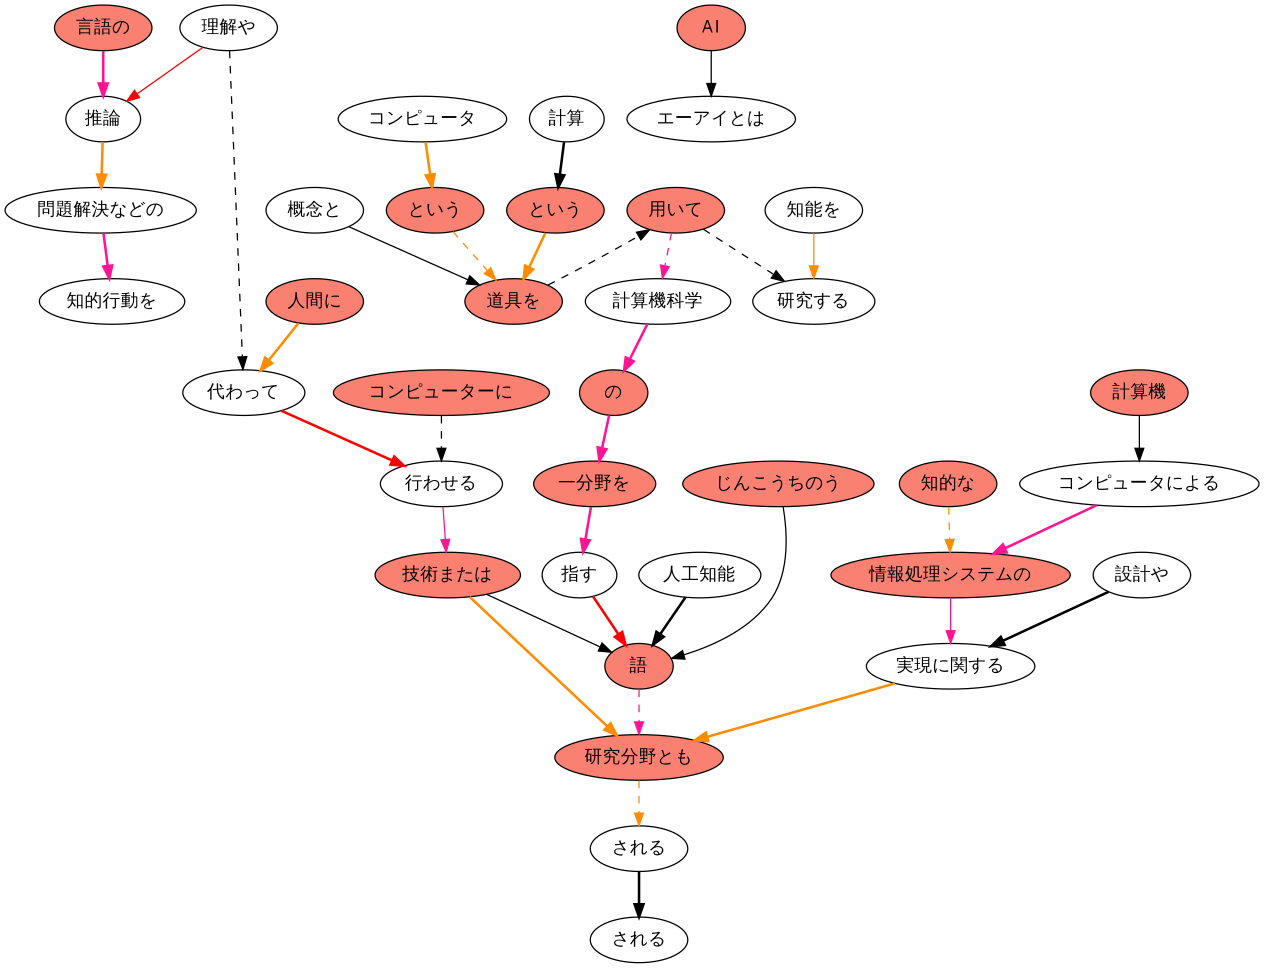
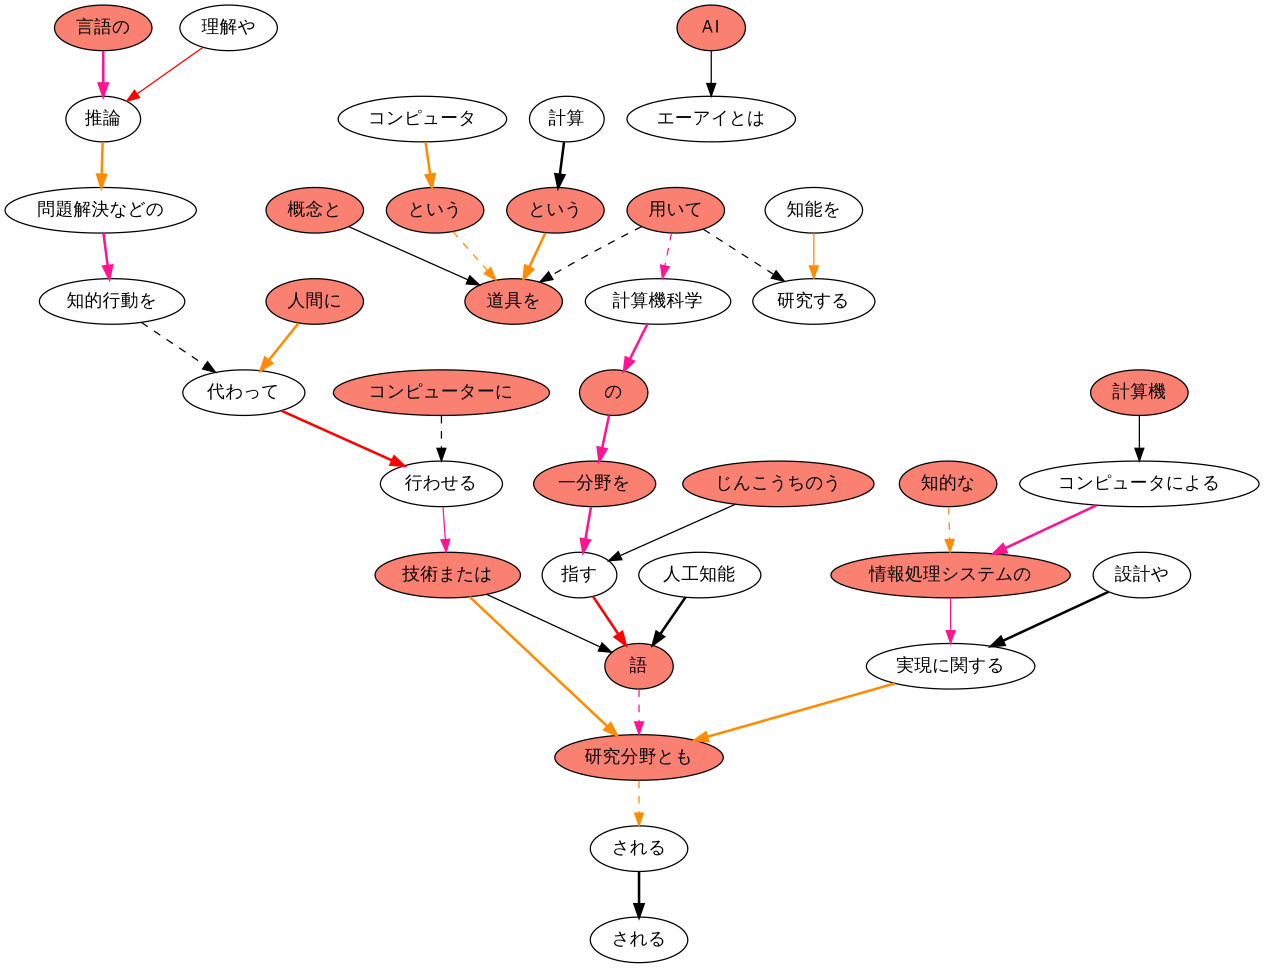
edge "理解や" -> "代わって": now "知的行動を" -> "代わって"
node "概念と": fillcolor white -> salmon
edge "道具を" -> "用いて": reversed
edge "じんこうちのう" -> "語": now "じんこうちのう" -> "指す"
